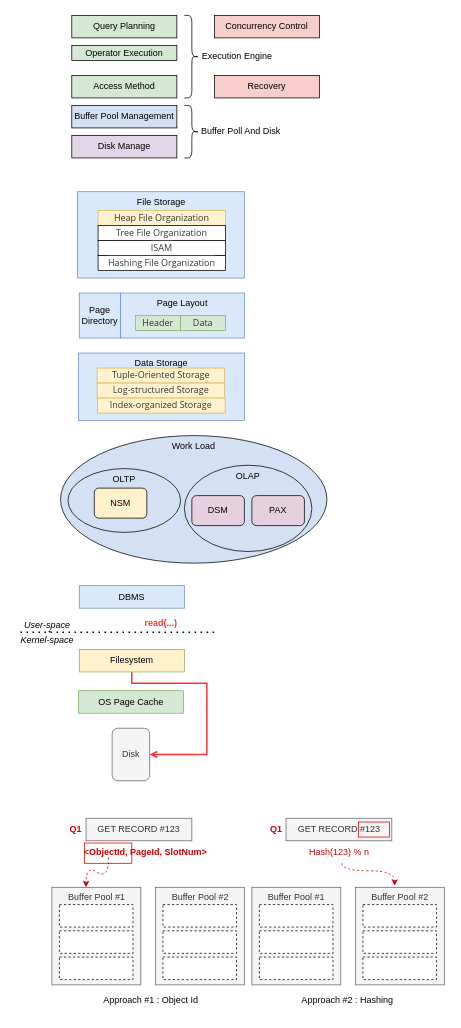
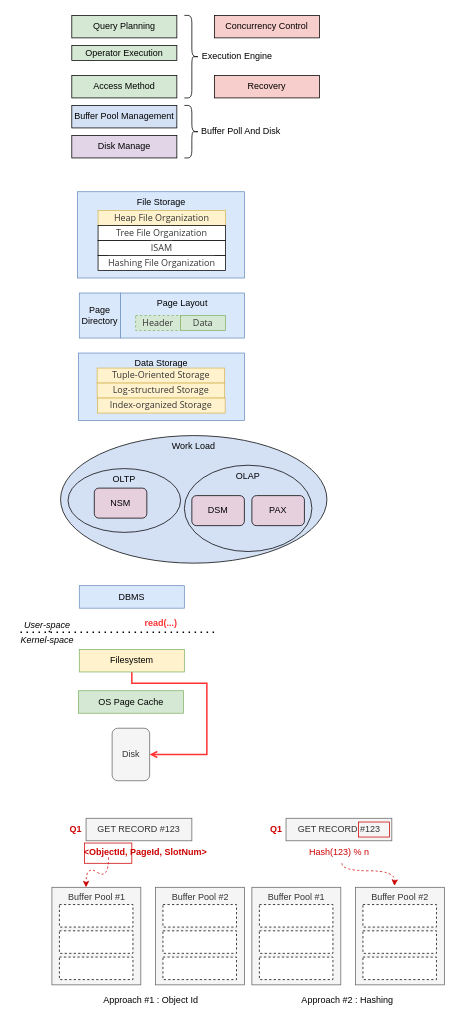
node "Header": style solid -> dashed
node "NSM": fillcolor #fff2cc -> #e6d0de
